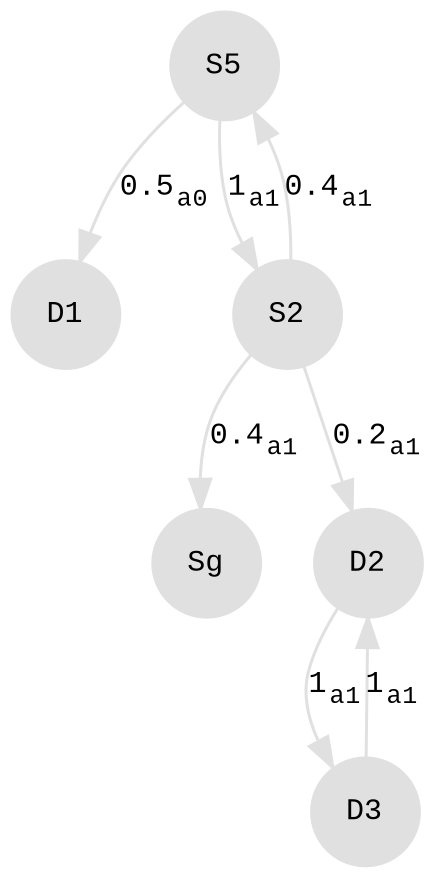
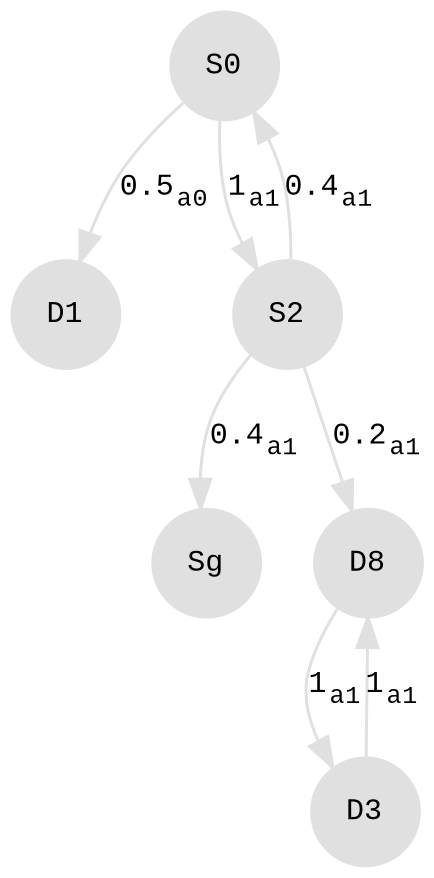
node "S5": label "S5" -> "S0"
node "D2": label "D2" -> "D8"
